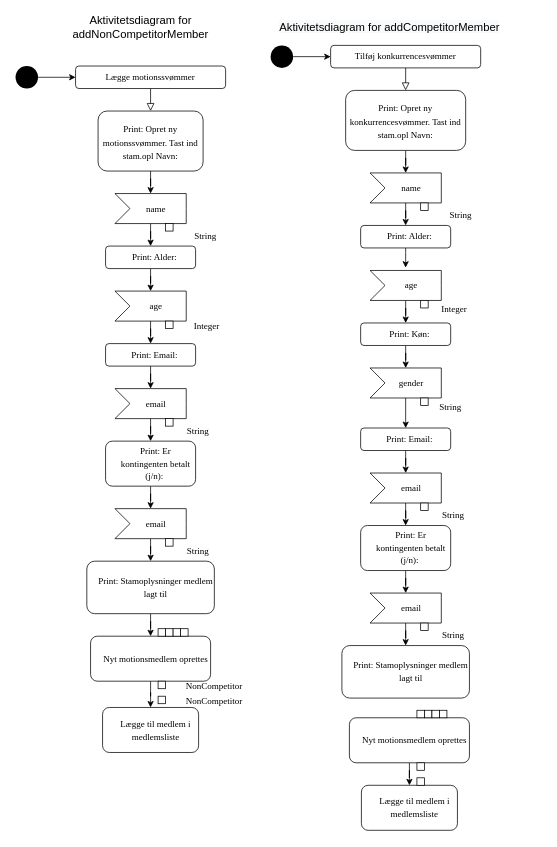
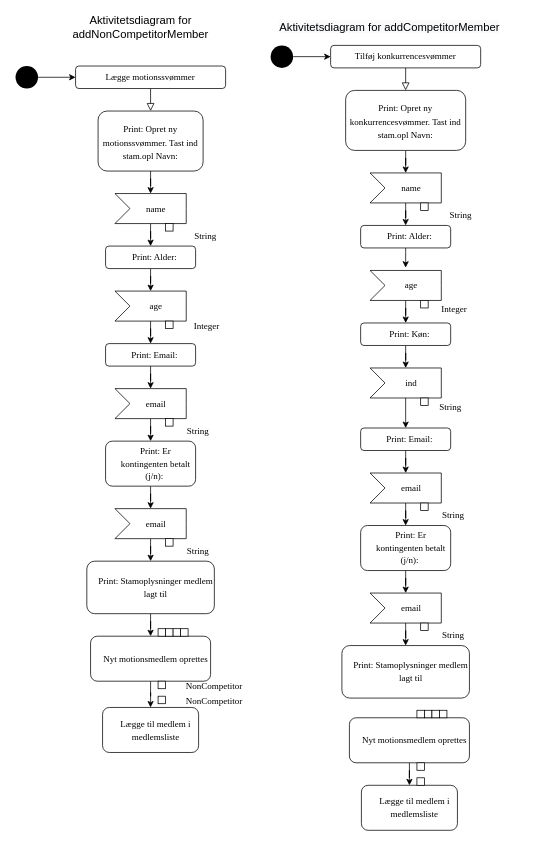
node "gender": label "gender" -> "ind"
